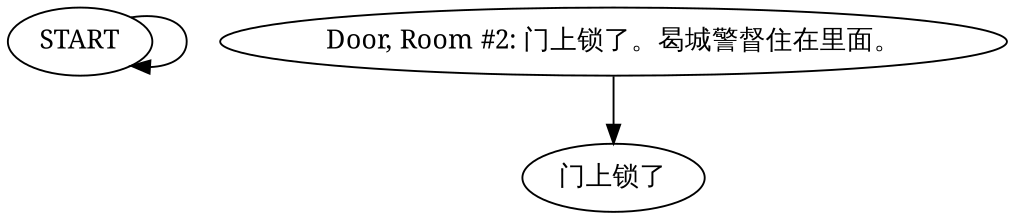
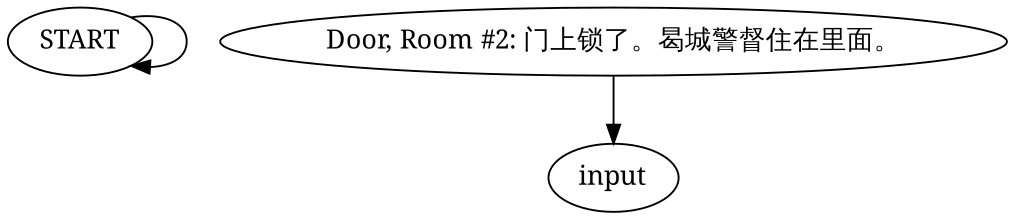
node "门上锁了": label "门上锁了" -> "input"
